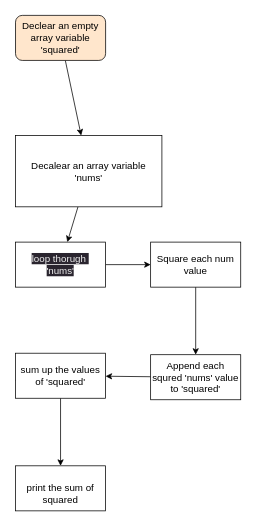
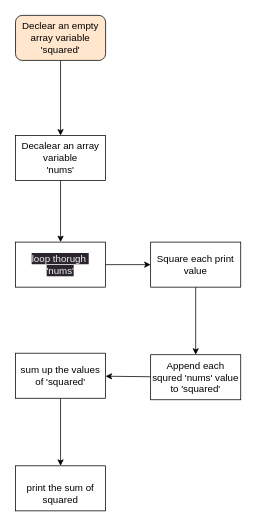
node "Decalear an array variable'nums'": size 146x71 -> 90x45
node "Square each num value": label "Square each num value" -> "Square each print value"
